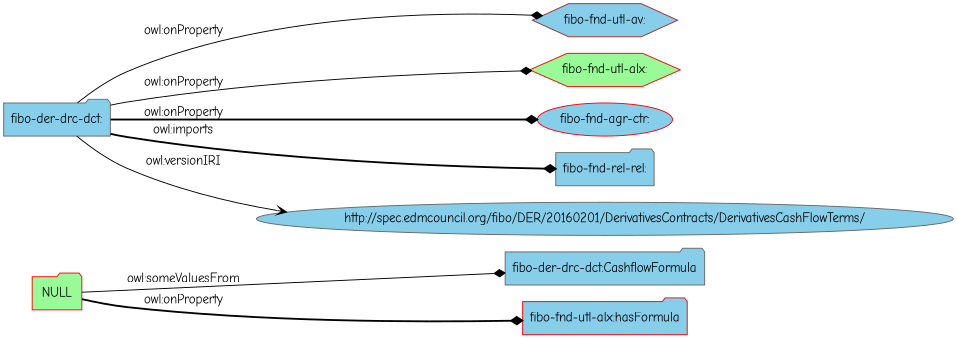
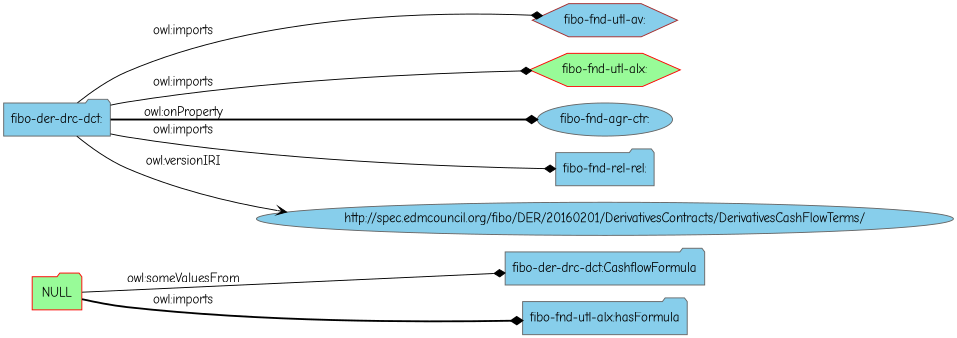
edge "fibo-der-drc-dct:" -> "fibo-fnd-utl-av:": label "owl:onProperty" -> "owl:imports"
edge "fibo-der-drc-dct:" -> "fibo-fnd-utl-alx:": label "owl:onProperty" -> "owl:imports"
node "fibo-fnd-agr-ctr:": color red -> gray40
edge "fibo-der-drc-dct:" -> "fibo-fnd-rel-rel:": style bold -> solid
edge "NULL" -> "fibo-fnd-utl-alx:hasFormula": label "owl:onProperty" -> "owl:imports"
node "fibo-fnd-utl-alx:hasFormula": color red -> gray40
